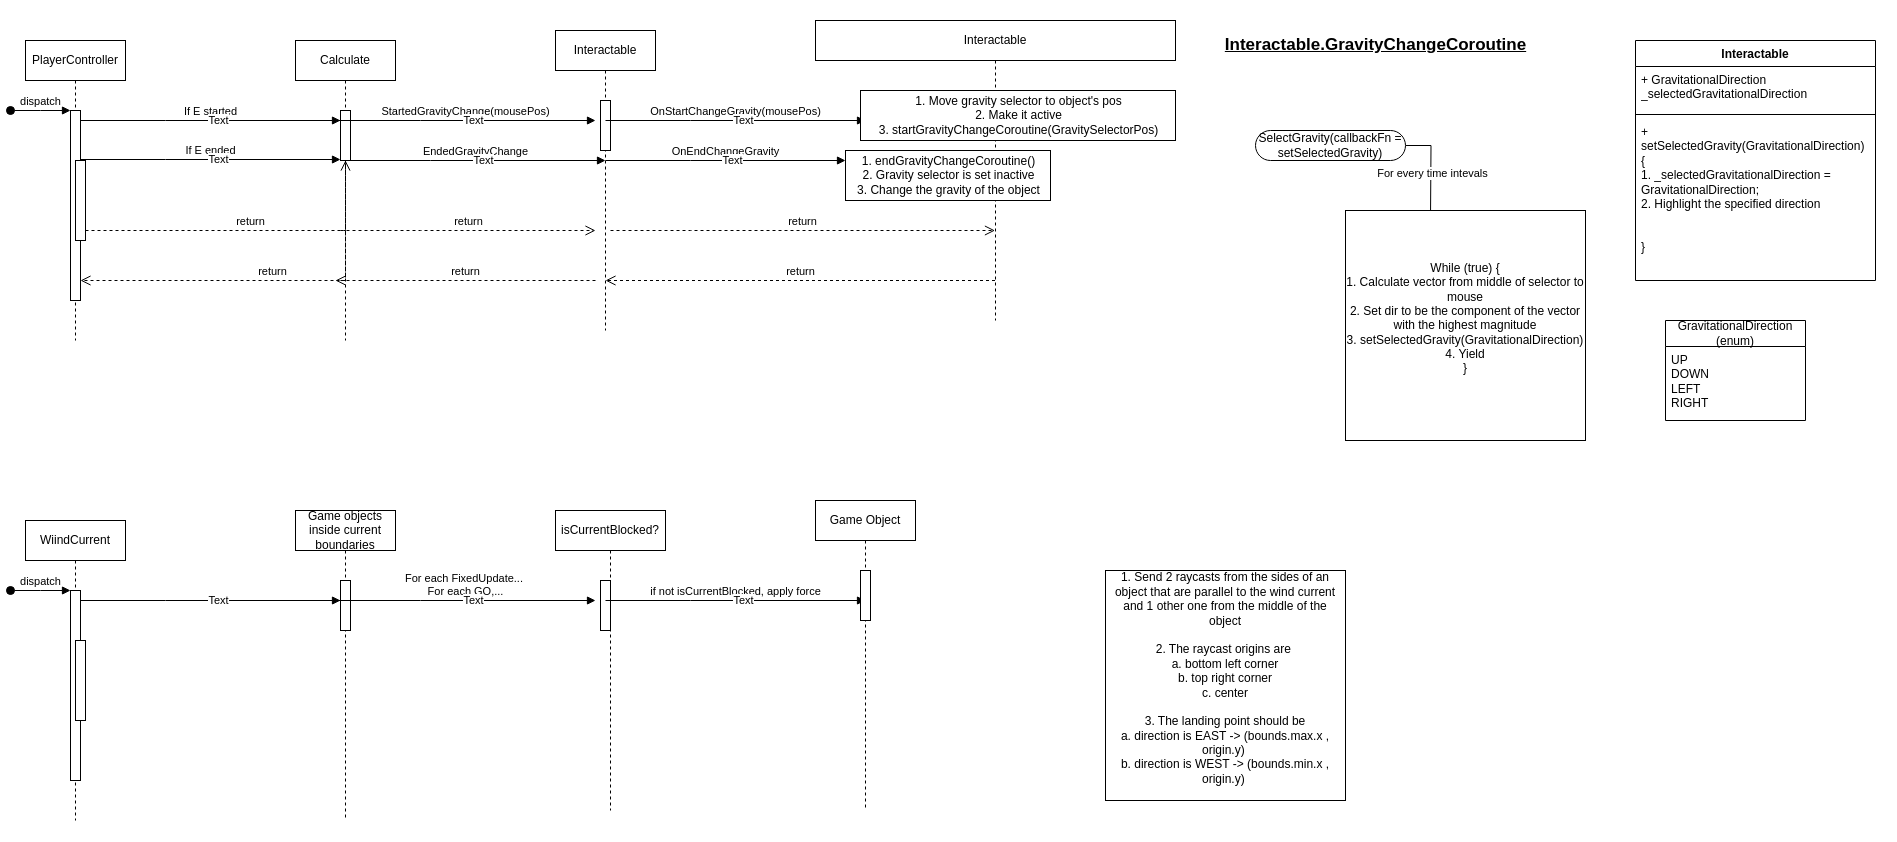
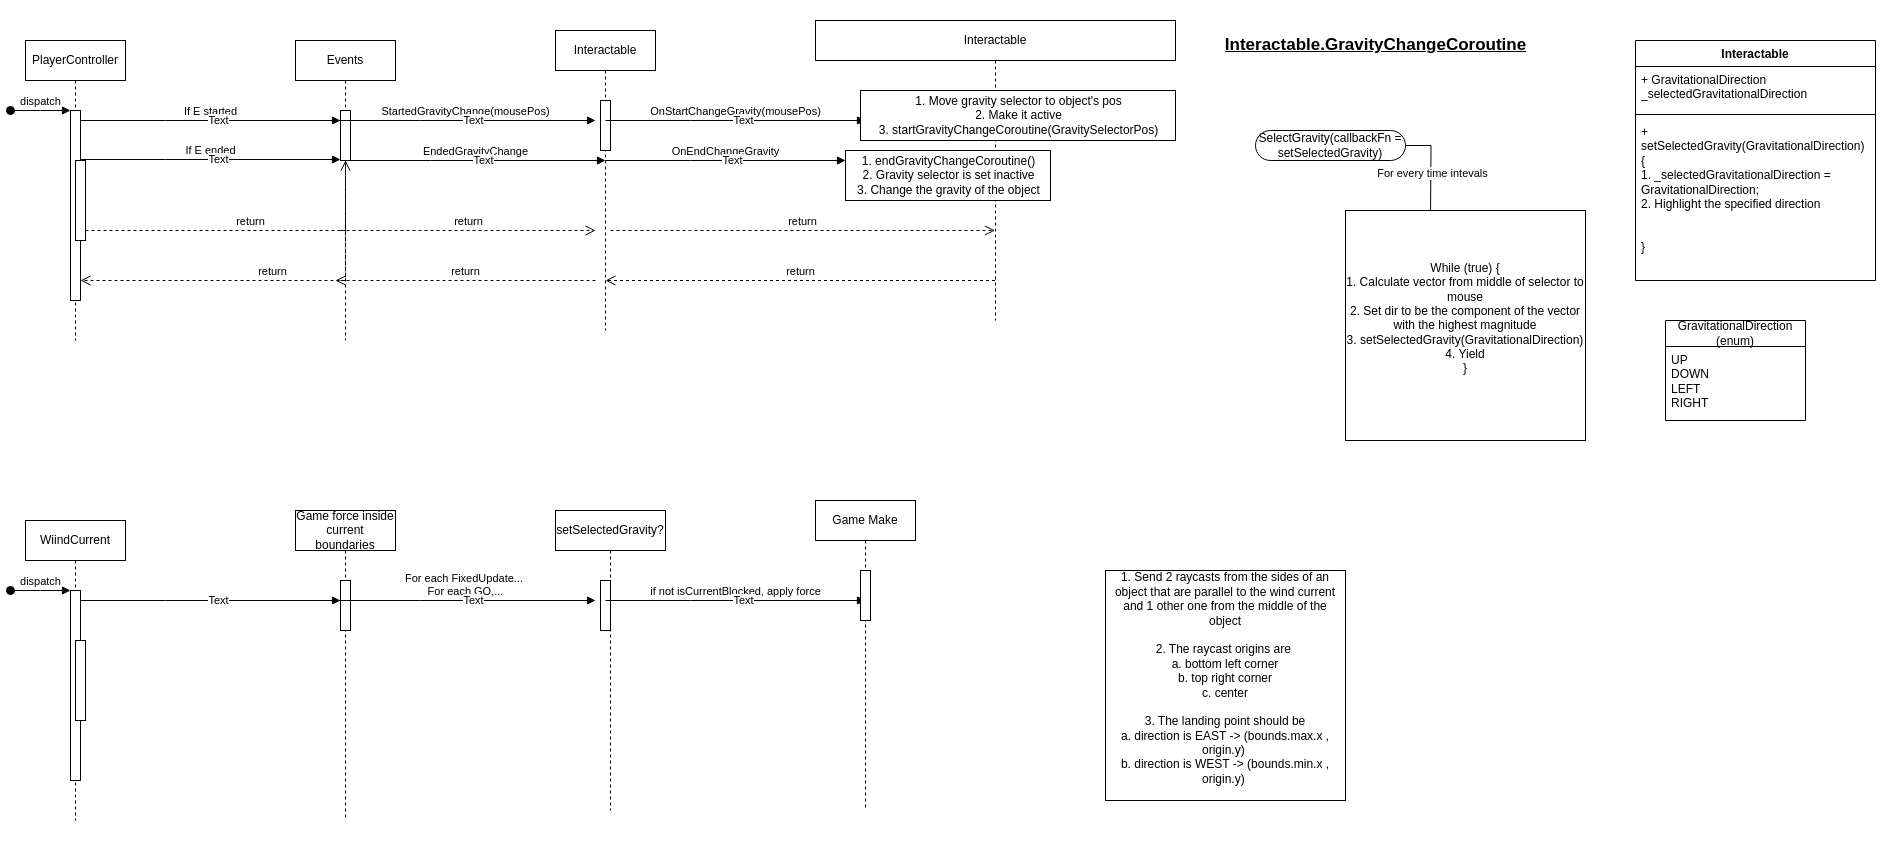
node "Calculate": label "Calculate" -> "Events"
node "Game Object": label "Game Object" -> "Game Make"
node "Game objects inside current boundaries": label "Game objects inside current boundaries" -> "Game force inside current boundaries"
node "isCurrentBlocked?": label "isCurrentBlocked?" -> "setSelectedGravity?"
